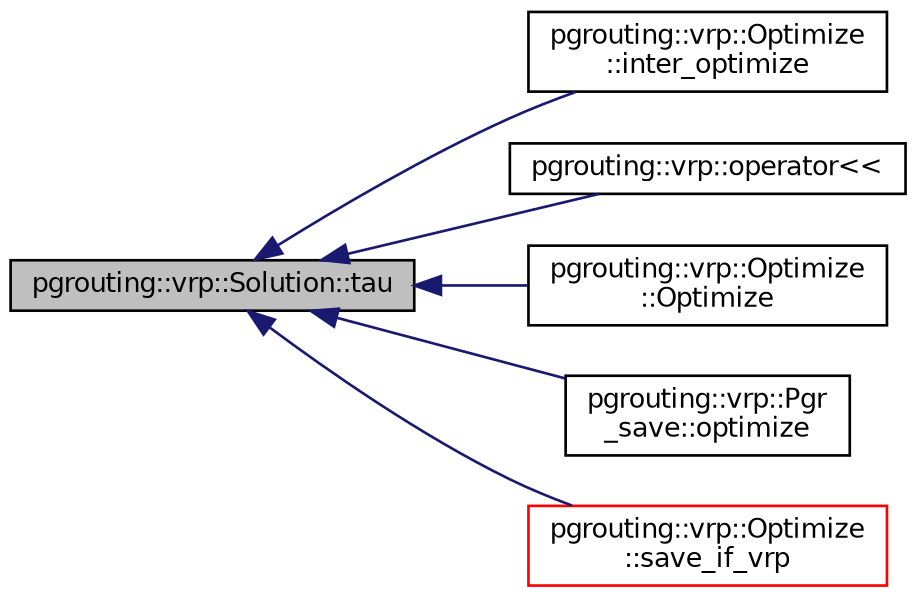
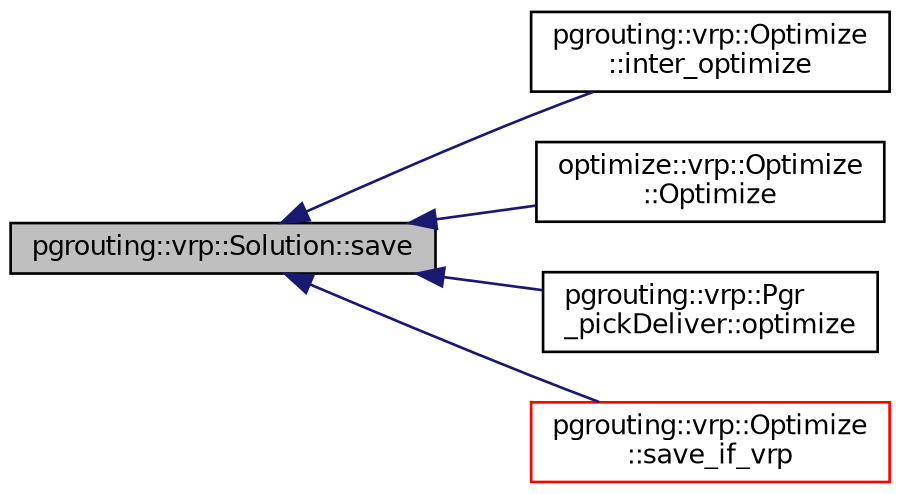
node "pgrouting::vrp::operator<<": removed
node "pgrouting::vrp::Solution::tau": label "pgrouting::vrp::Solution::tau" -> "pgrouting::vrp::Solution::save"
node "pgrouting::vrp::Optimize ::Optimize": label "pgrouting::vrp::Optimize ::Optimize" -> "optimize::vrp::Optimize ::Optimize"
node "pgrouting::vrp::Pgr _save::optimize": label "pgrouting::vrp::Pgr _save::optimize" -> "pgrouting::vrp::Pgr _pickDeliver::optimize"
